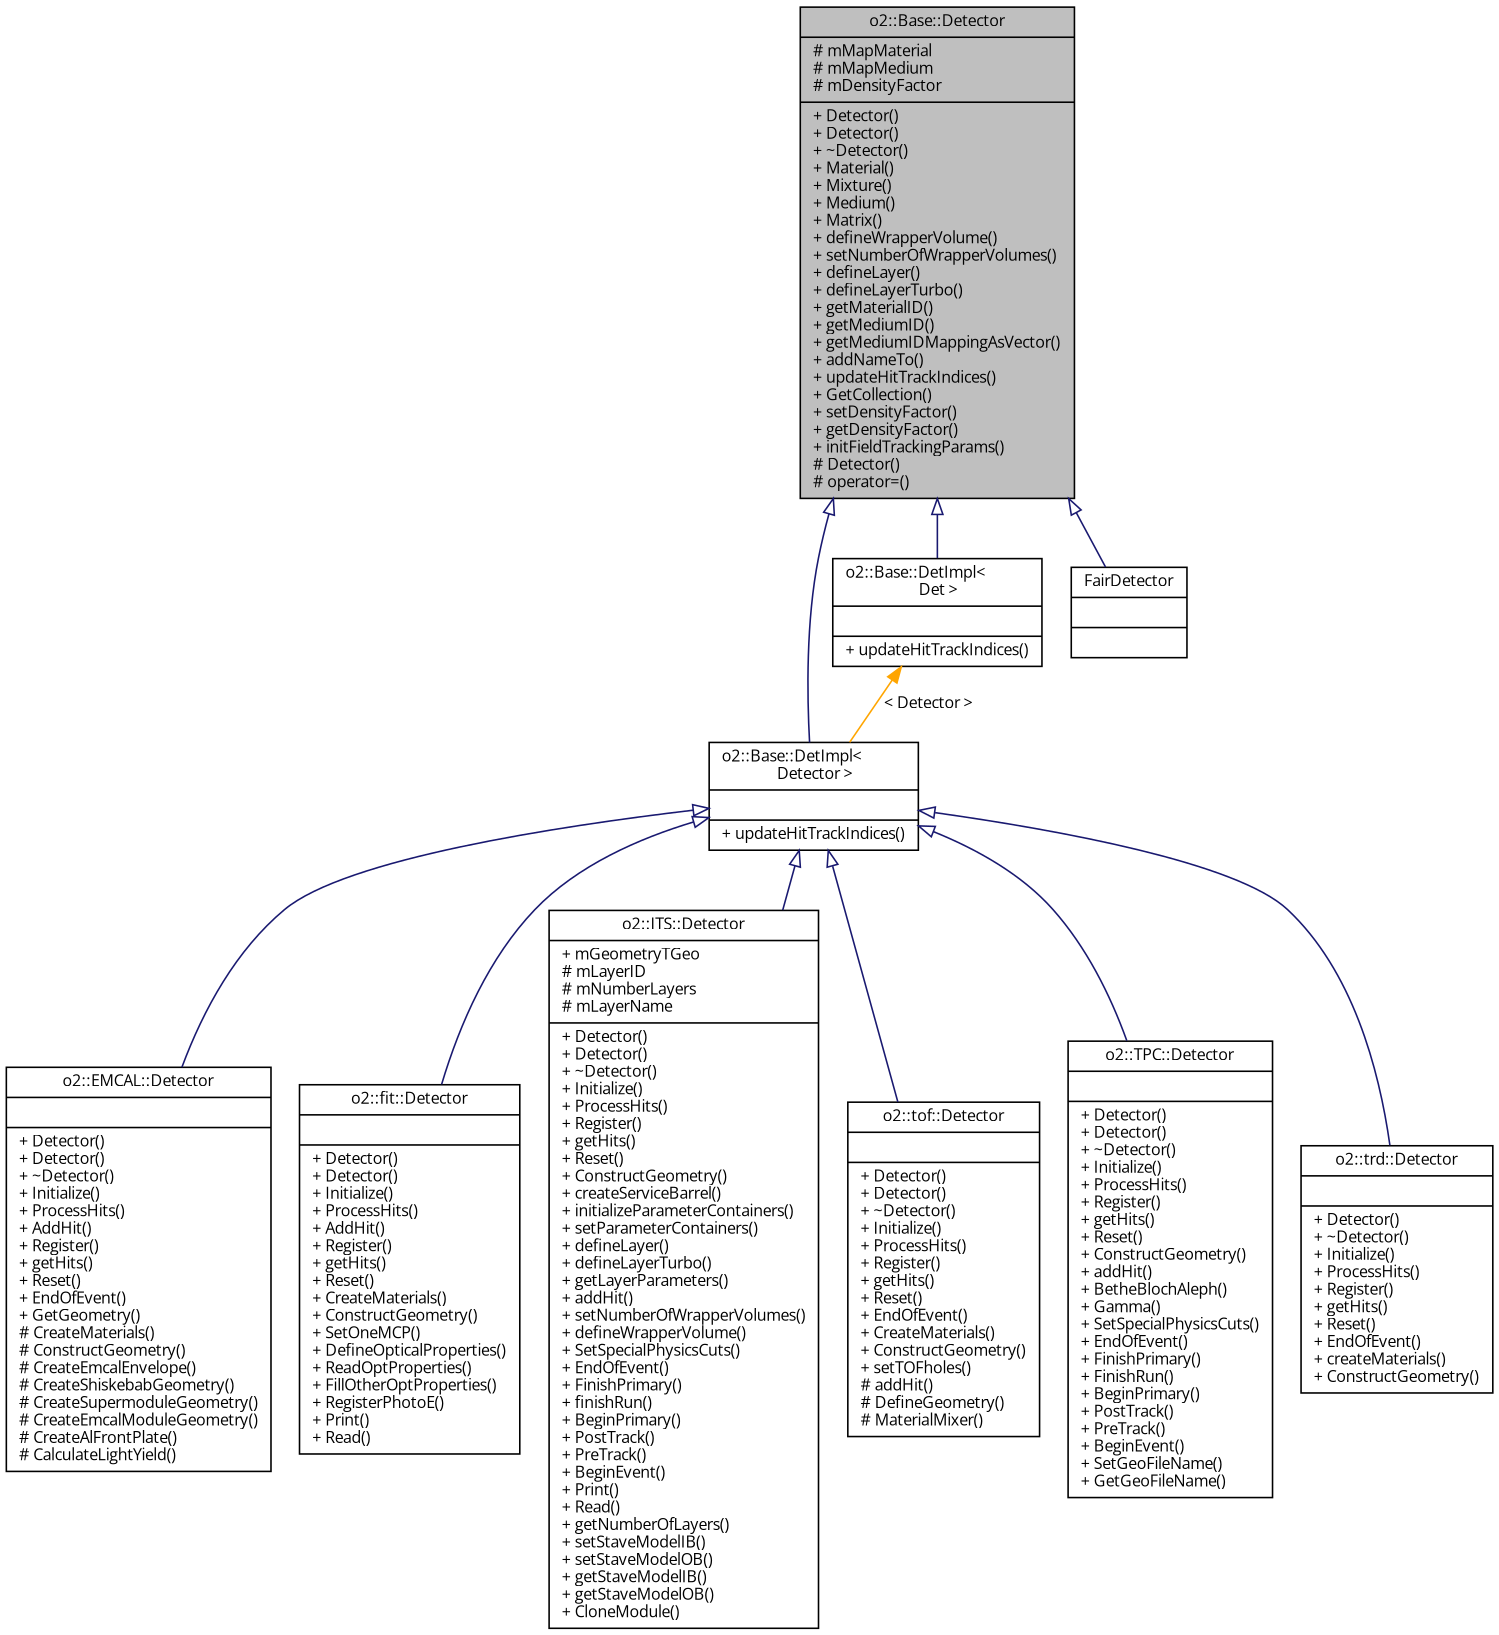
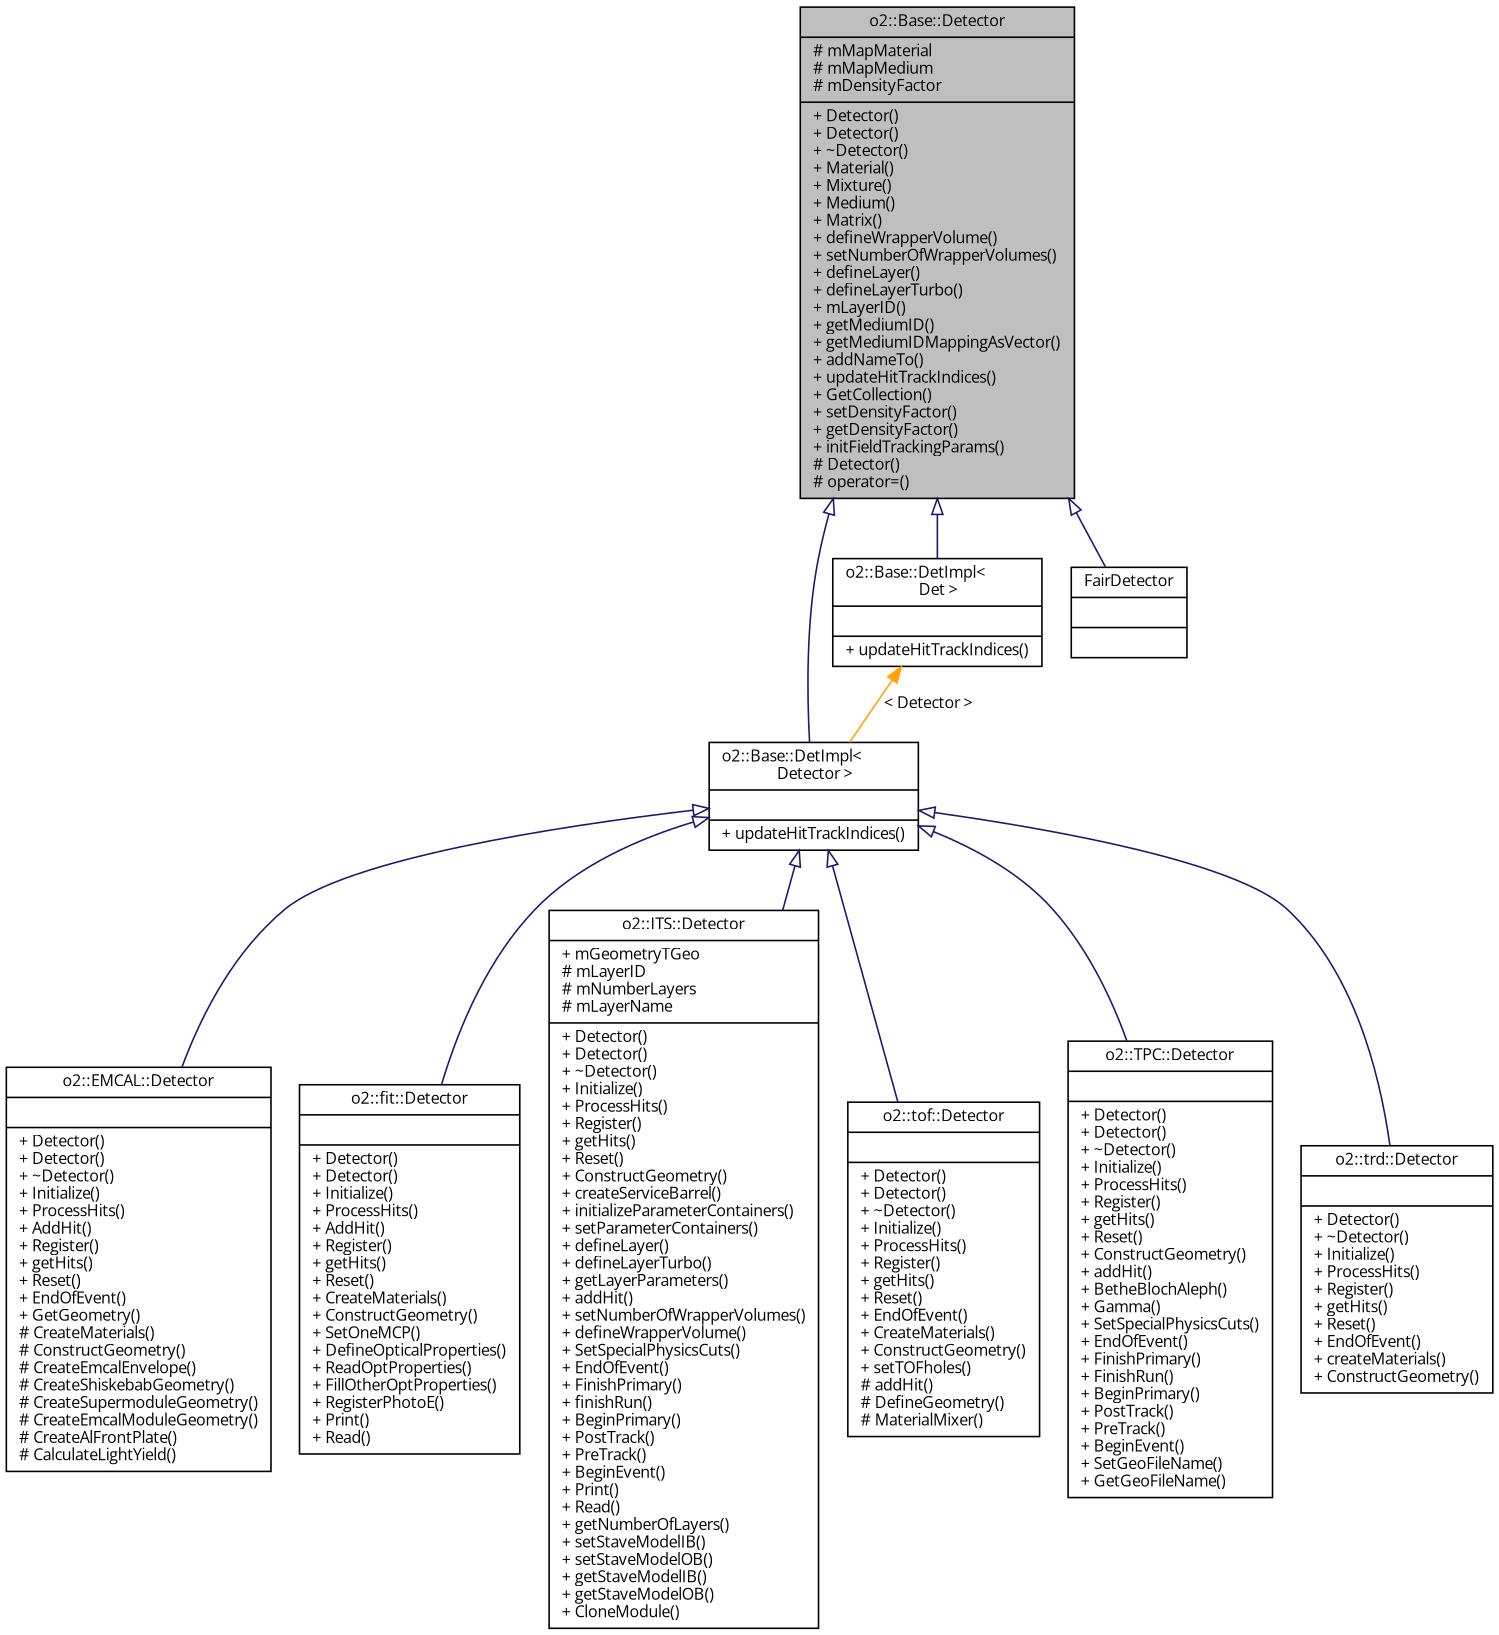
node "o2::Base::Detector": text "+ getMaterialID()" -> "+ mLayerID()"
